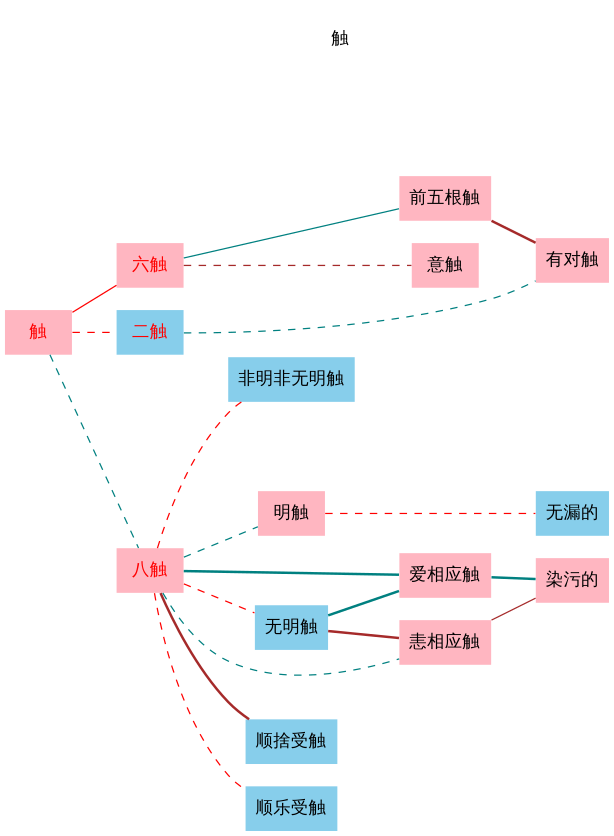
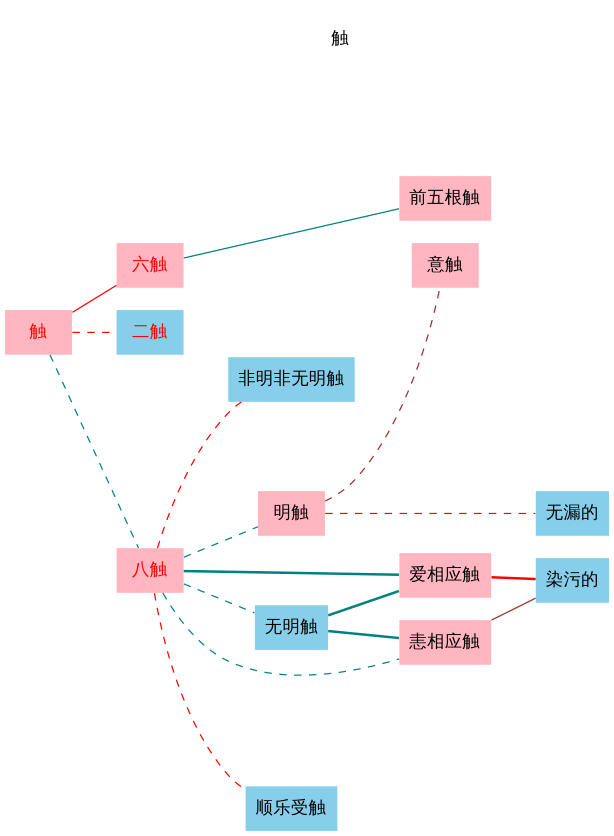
node "有对触": removed
edge "六触" -- "意触": now "明触" -- "意触"
edge "爱相应触" -- "染污的": color teal -> red
node "染污的": fillcolor lightpink -> skyblue
edge "八触" -- "无明触": color red -> teal
edge "无明触" -- "恚相应触": color brown -> teal
node "顺捨受触": removed
